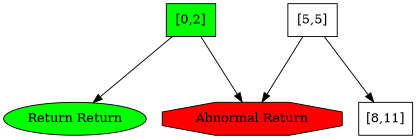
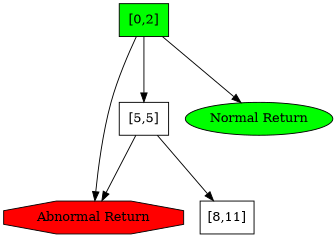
edge "[0,2]" -> "[5,5]": added
node "Return Return": label "Return Return" -> "Normal Return"
